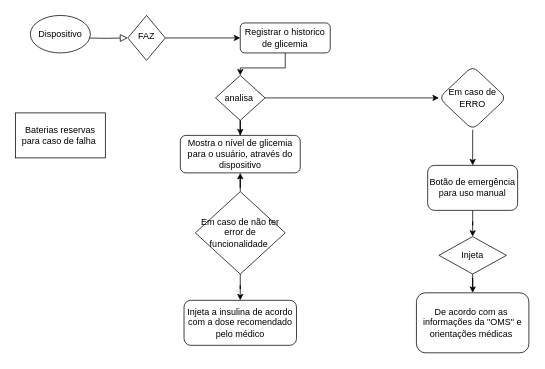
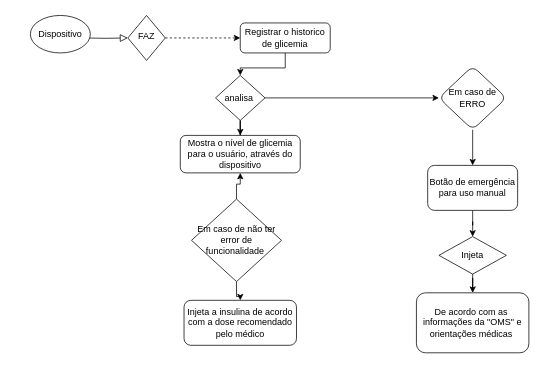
edge "FAZ" -> "Registrar o historico de glicemia": style solid -> dashed
node "Baterias reservas para caso de falha": removed
node "Em caso de não ter error de funcionalidade": moved (240, 233) -> (237, 240)
